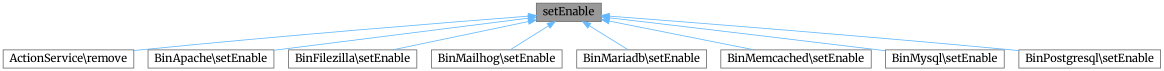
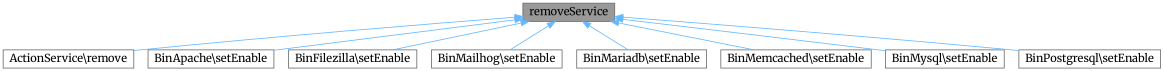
node "setEnable": label "setEnable" -> "removeService"
